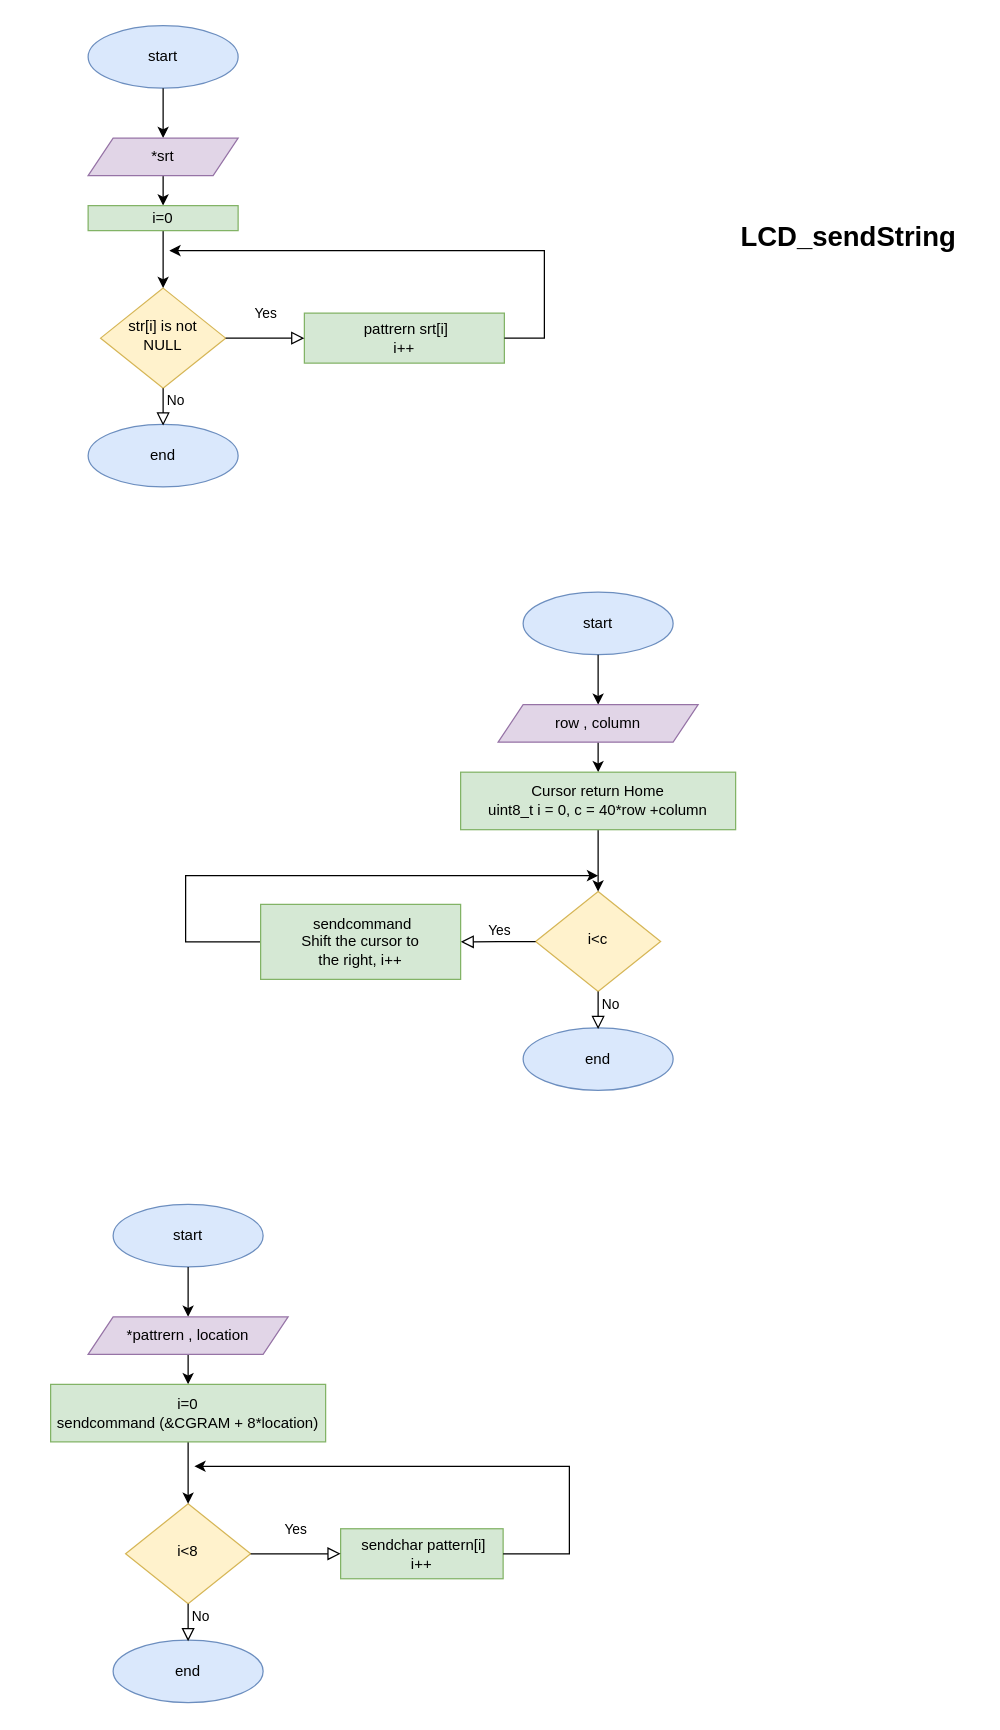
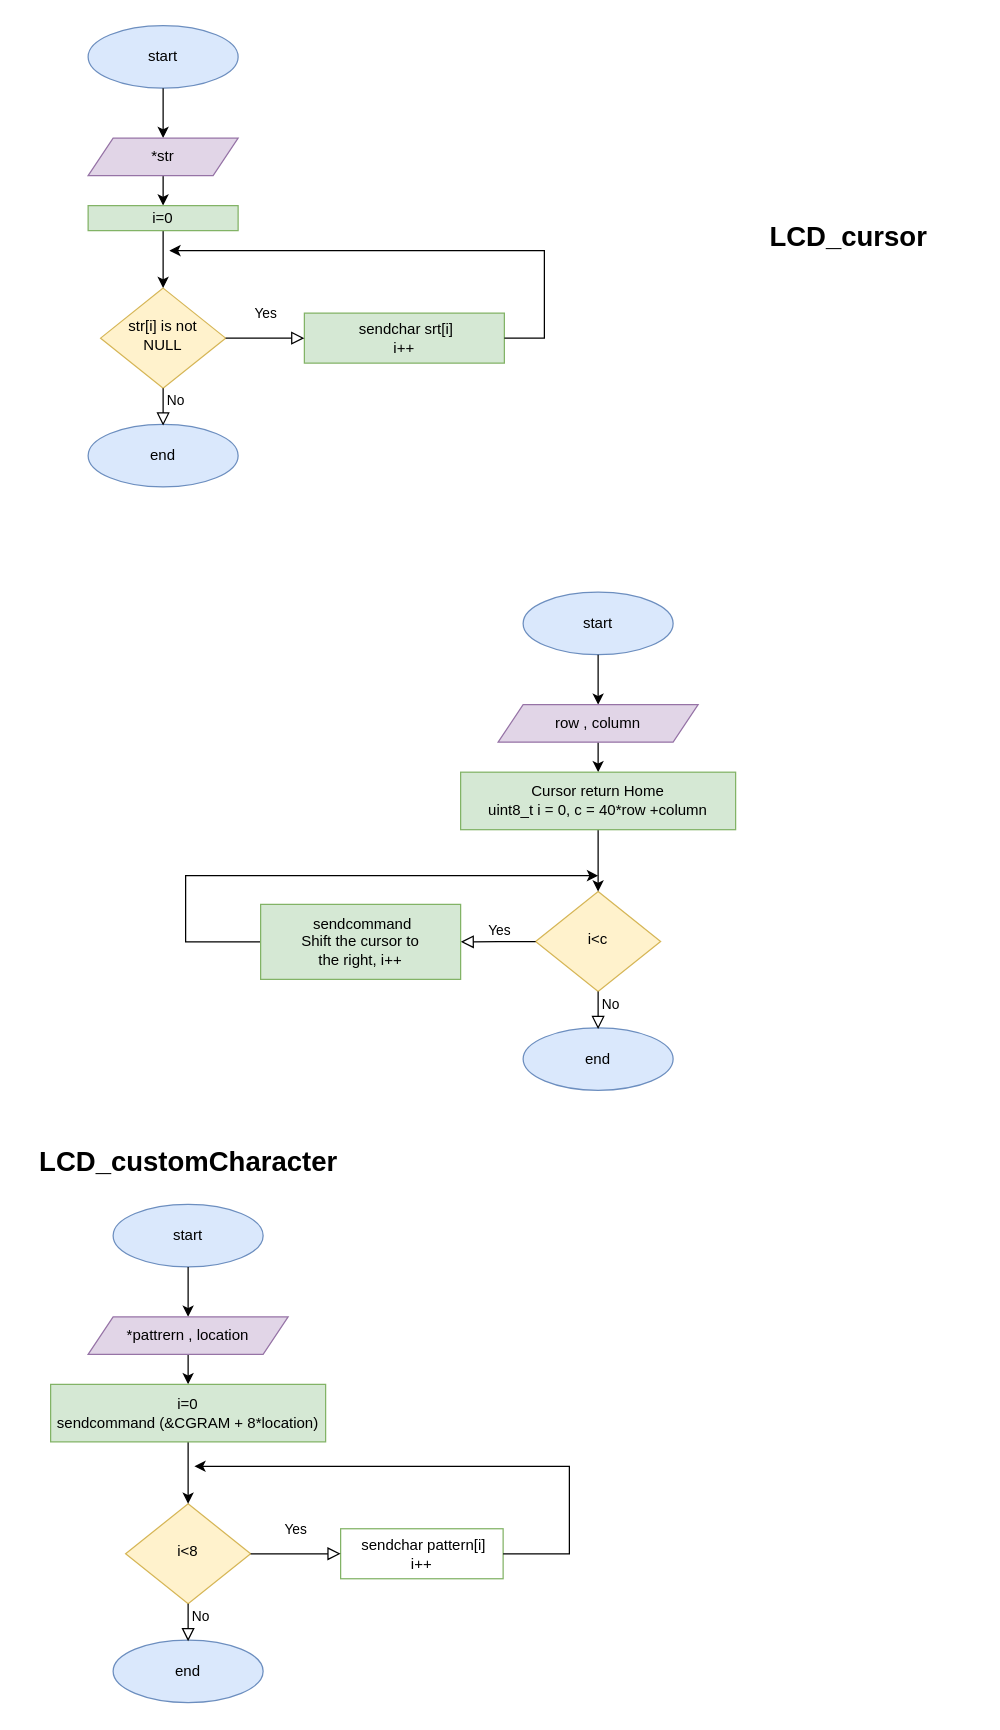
node "*srt": label "*srt" -> "*str"
node "LCD_sendString": label "LCD_sendString" -> "LCD_cursor"
node "pattrern srt[i] i++": label "pattrern srt[i] i++" -> "sendchar srt[i] i++"
node "LCD_customCharacter": added
node "sendchar pattern[i] i++": fillcolor #d5e8d4 -> #ffffff
